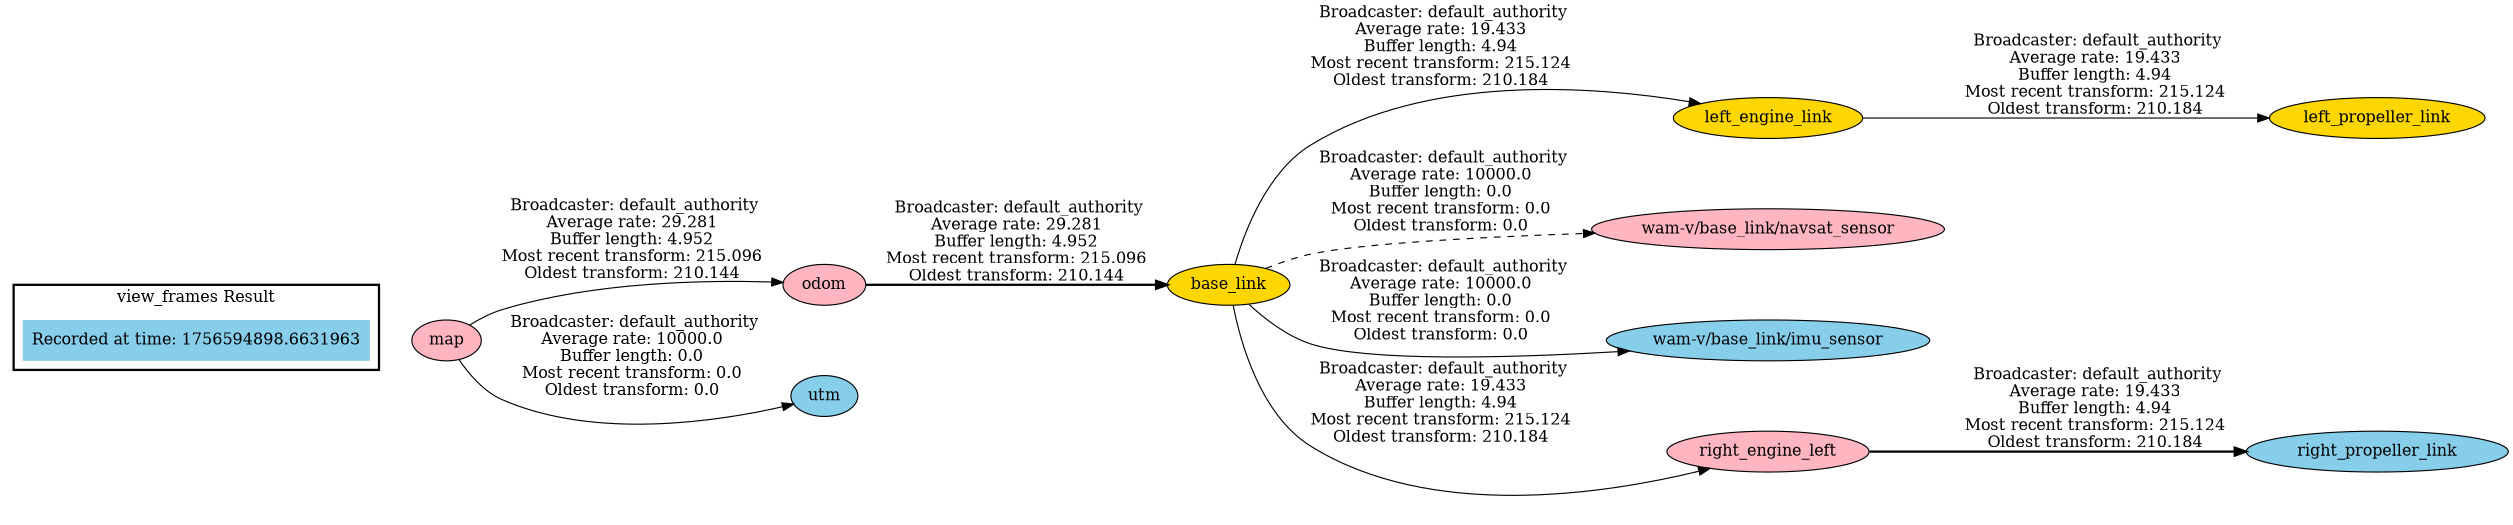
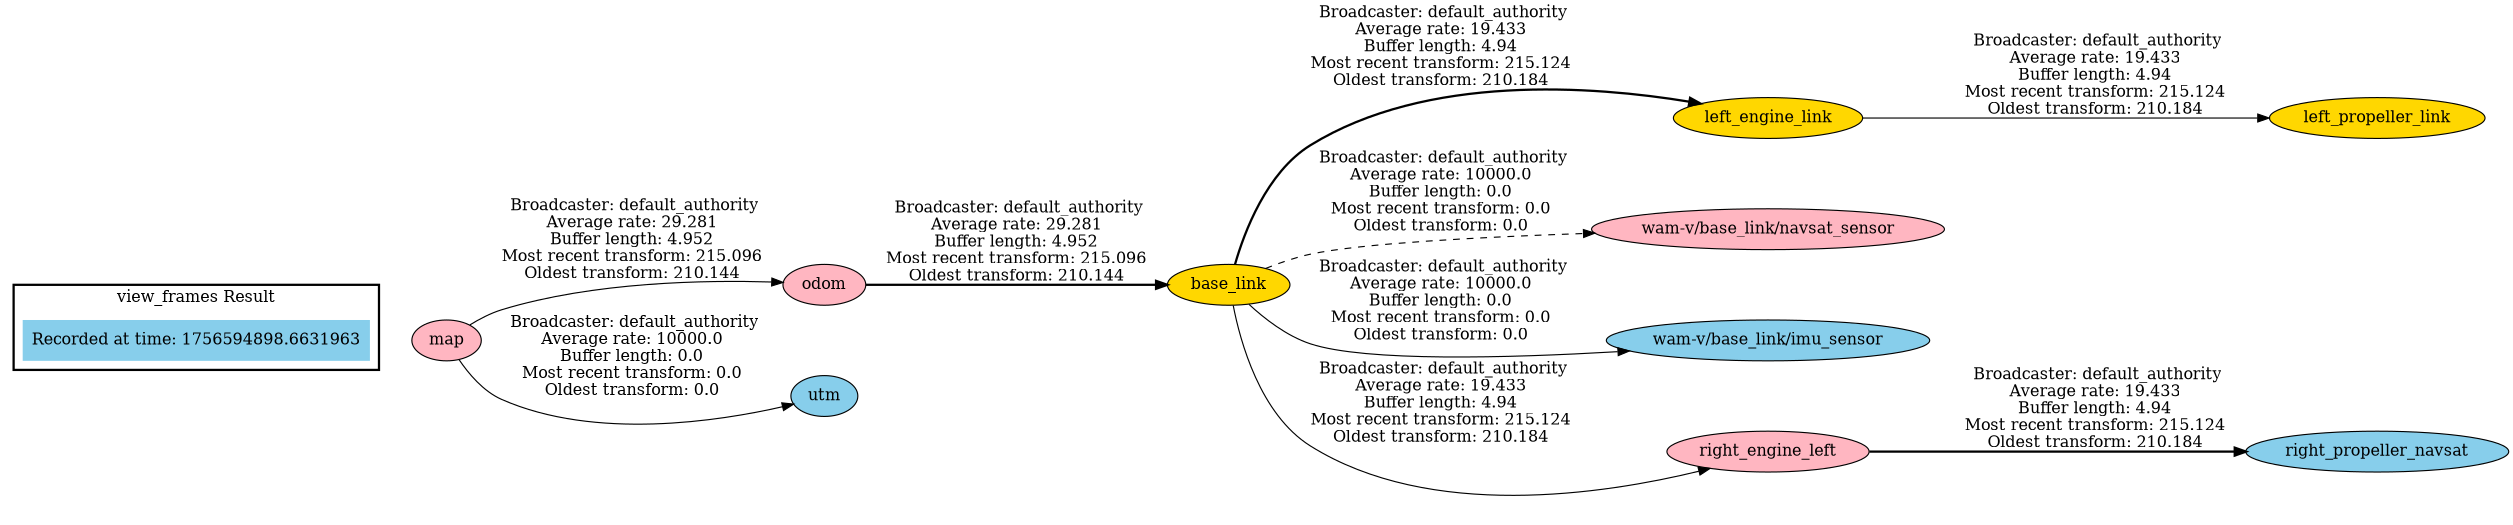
edge "base_link" -> "left_engine_link": style solid -> bold
node "right_propeller_link": label "right_propeller_link" -> "right_propeller_navsat"
